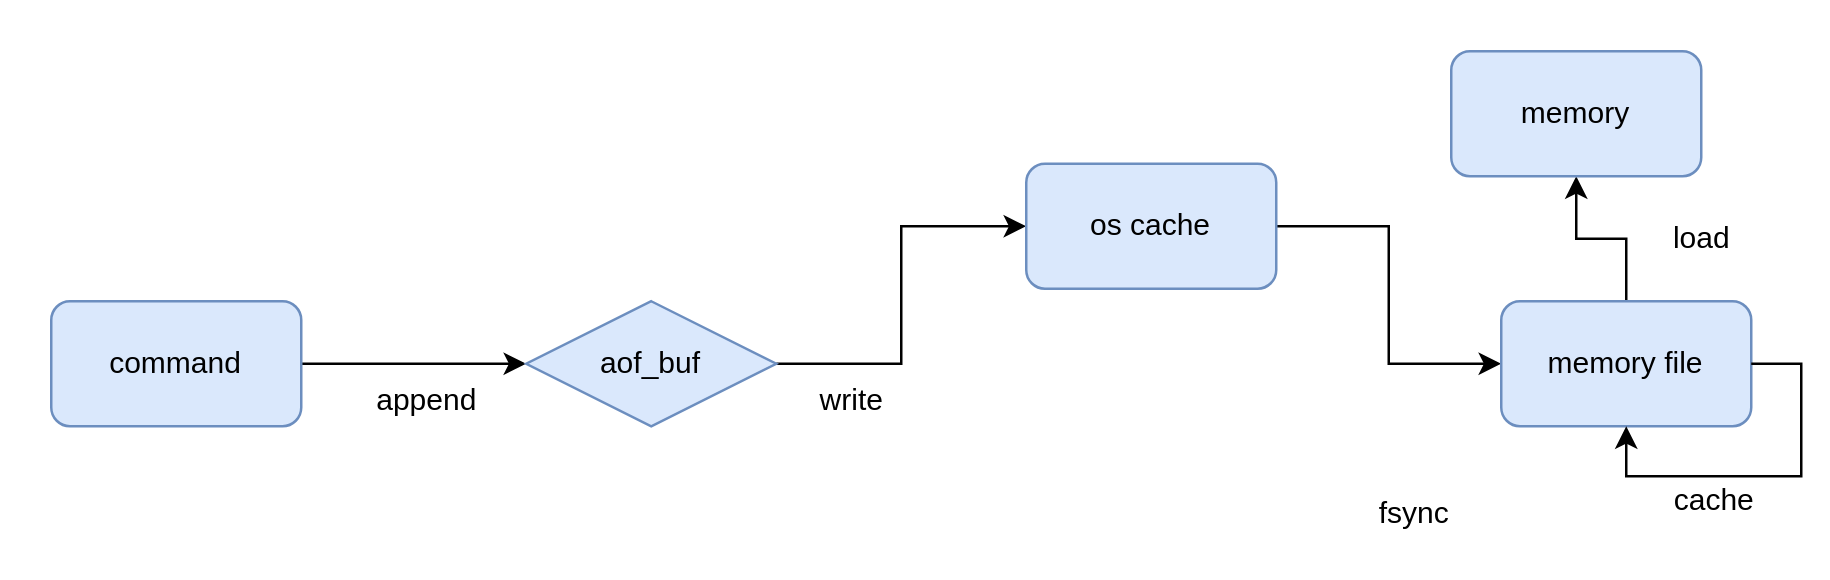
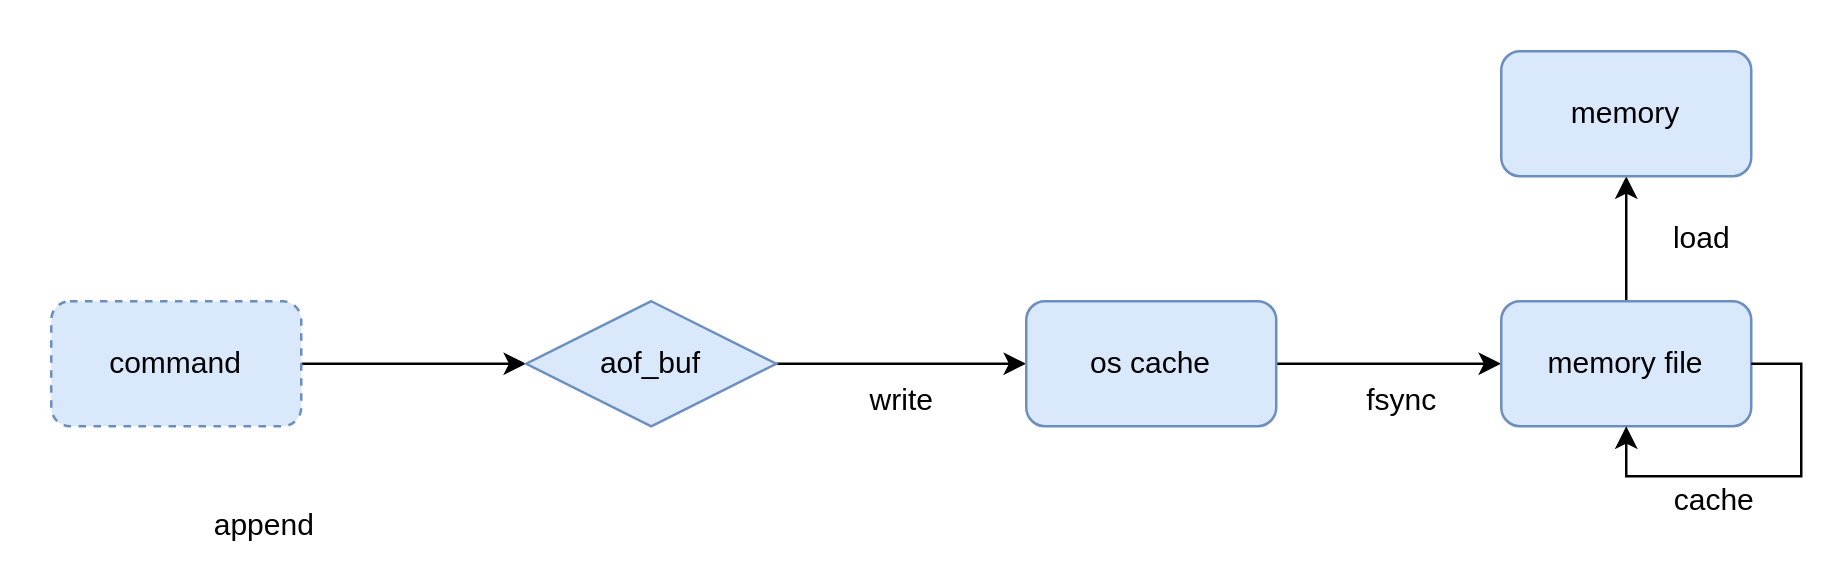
node "memory": moved (1576, 114) -> (1626, 114)
node "os cache": moved (1151, 226) -> (1151, 364)
node "command": style solid -> dashed
node "append": moved (426, 401) -> (264, 526)
node "write": moved (851, 401) -> (901, 401)
node "fsync": moved (1414, 514) -> (1401, 401)
